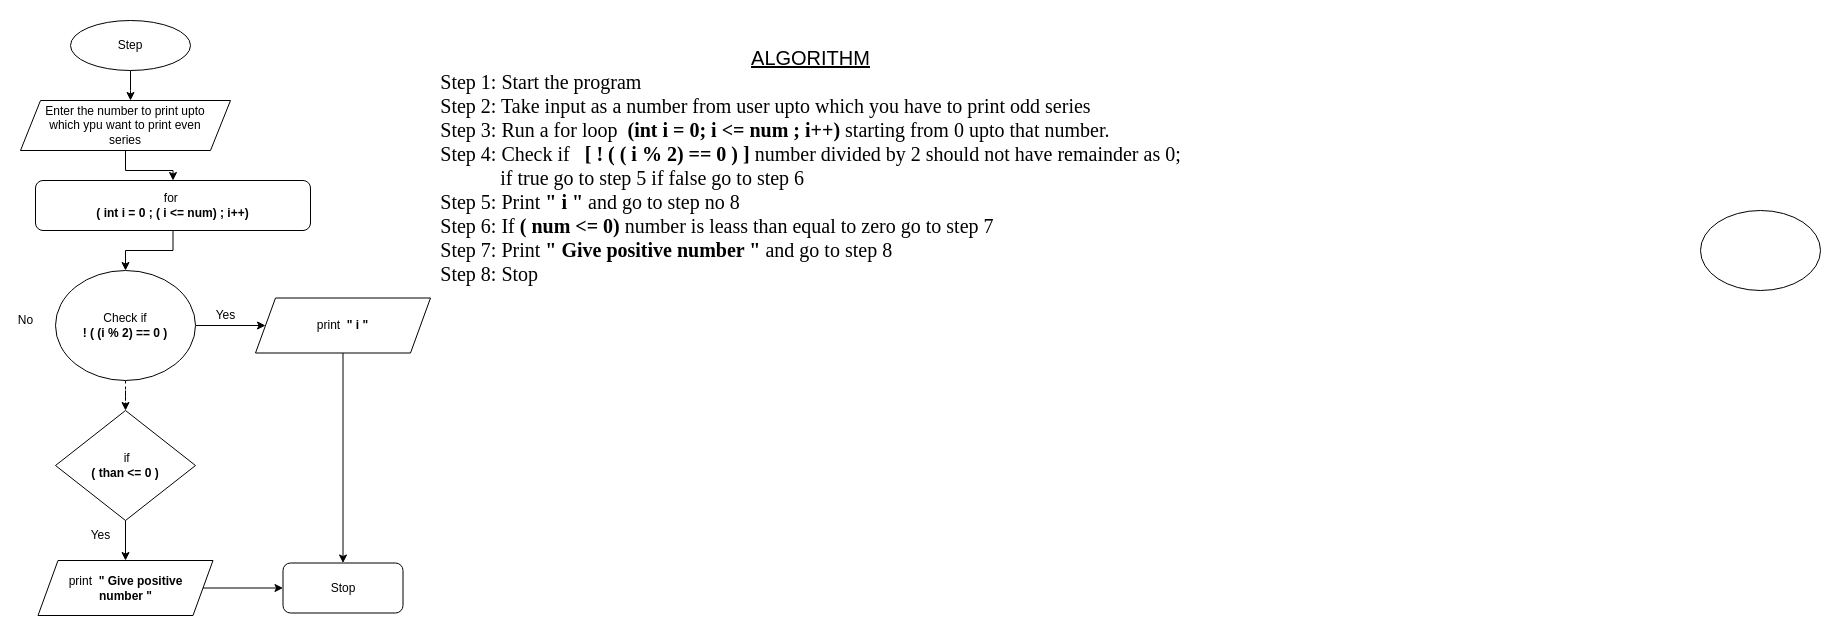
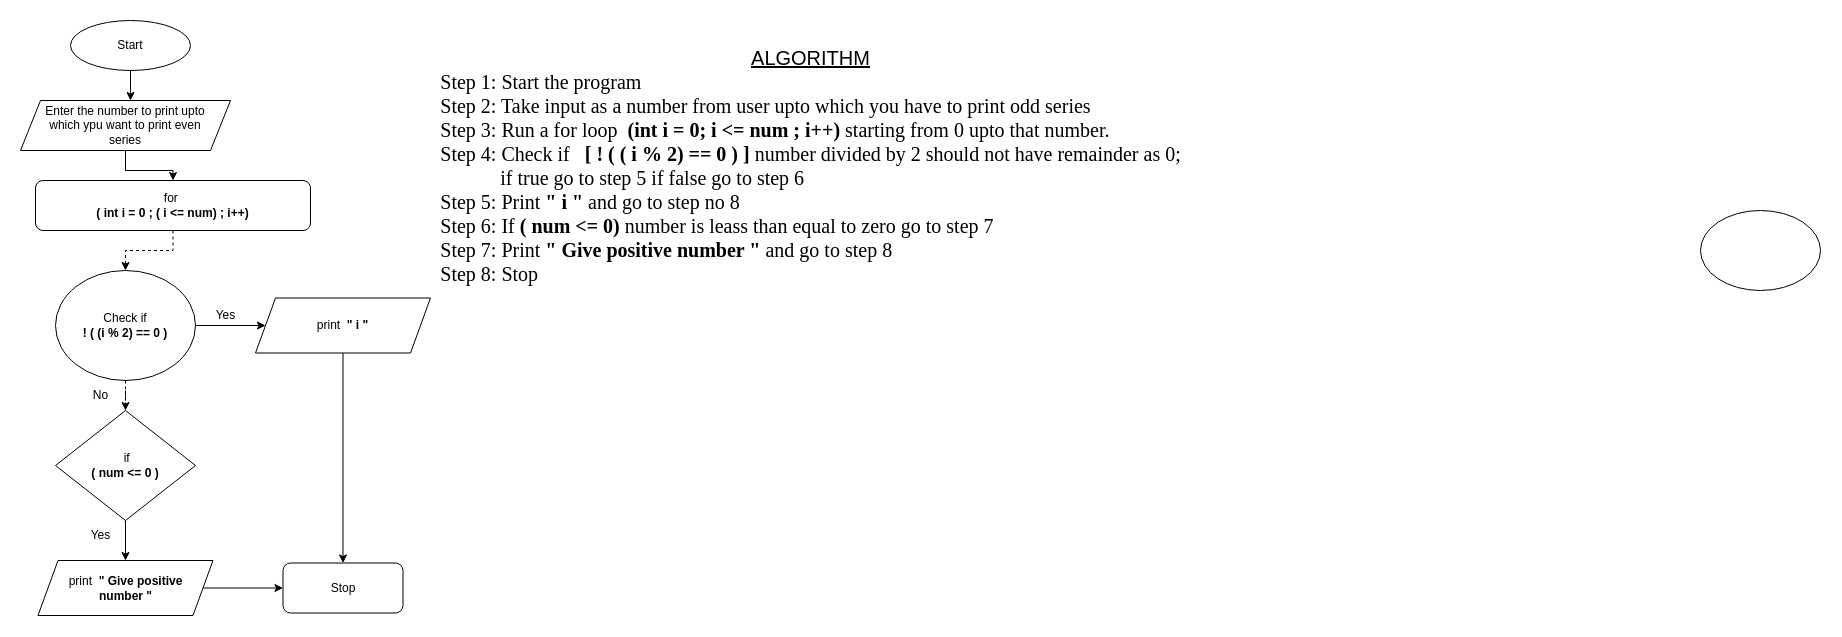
node "Step": label "Step" -> "Start"
edge "for ( int i = 0 ; ( i <= num) ; i++)" -> "Check if ! ( (i % 2) == 0 )": style solid -> dashed
node "No": moved (26, 321) -> (101, 396)
node "if ( than <= 0 )": label "if ( than <= 0 )" -> "if ( num <= 0 )"
